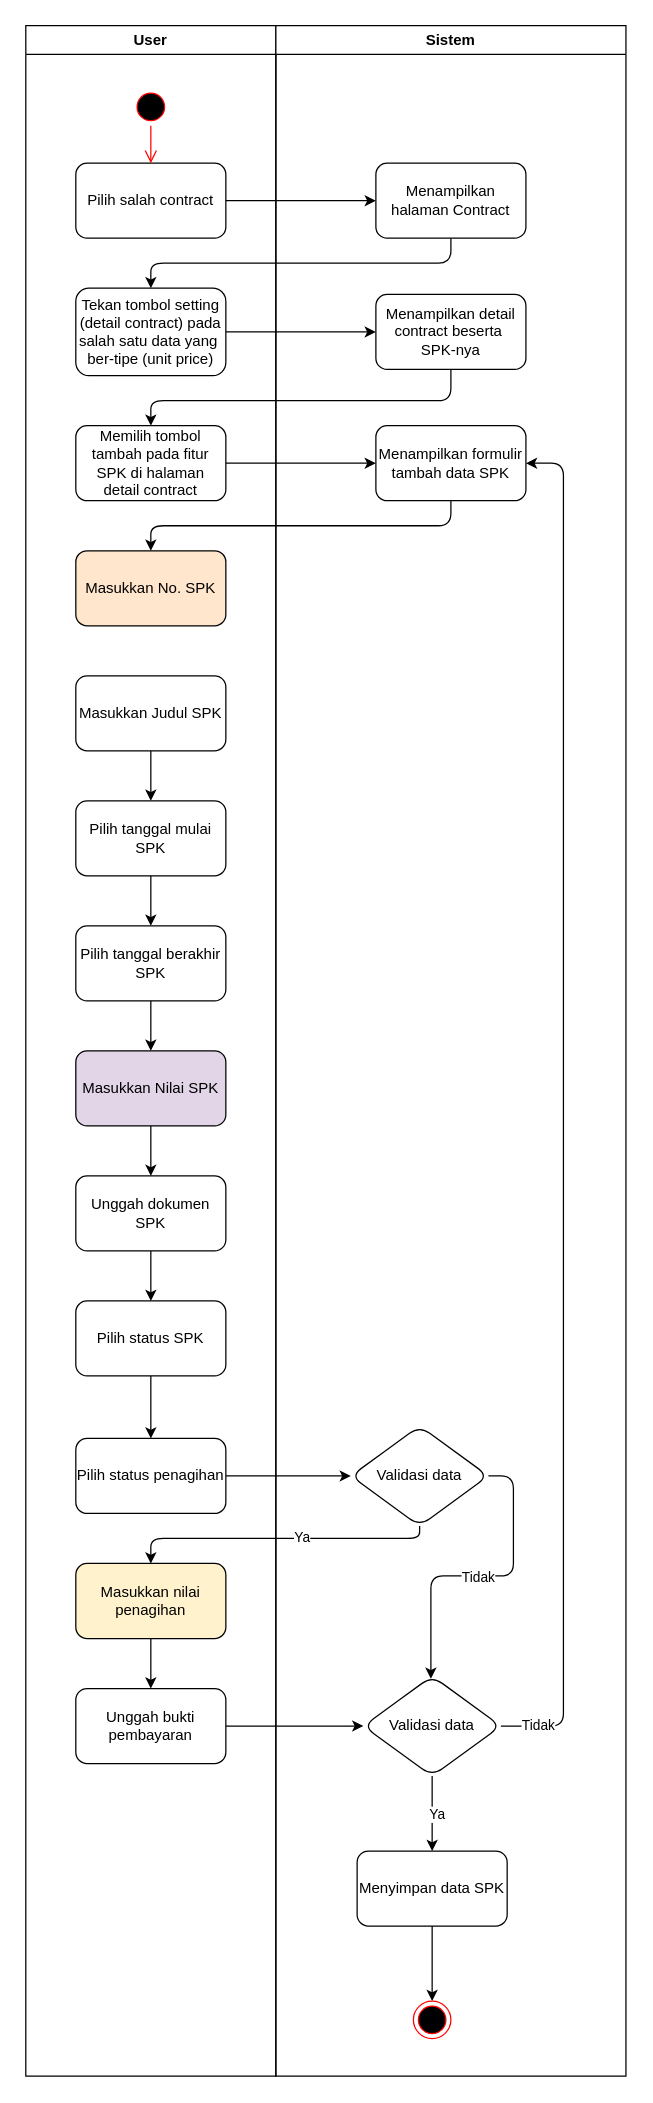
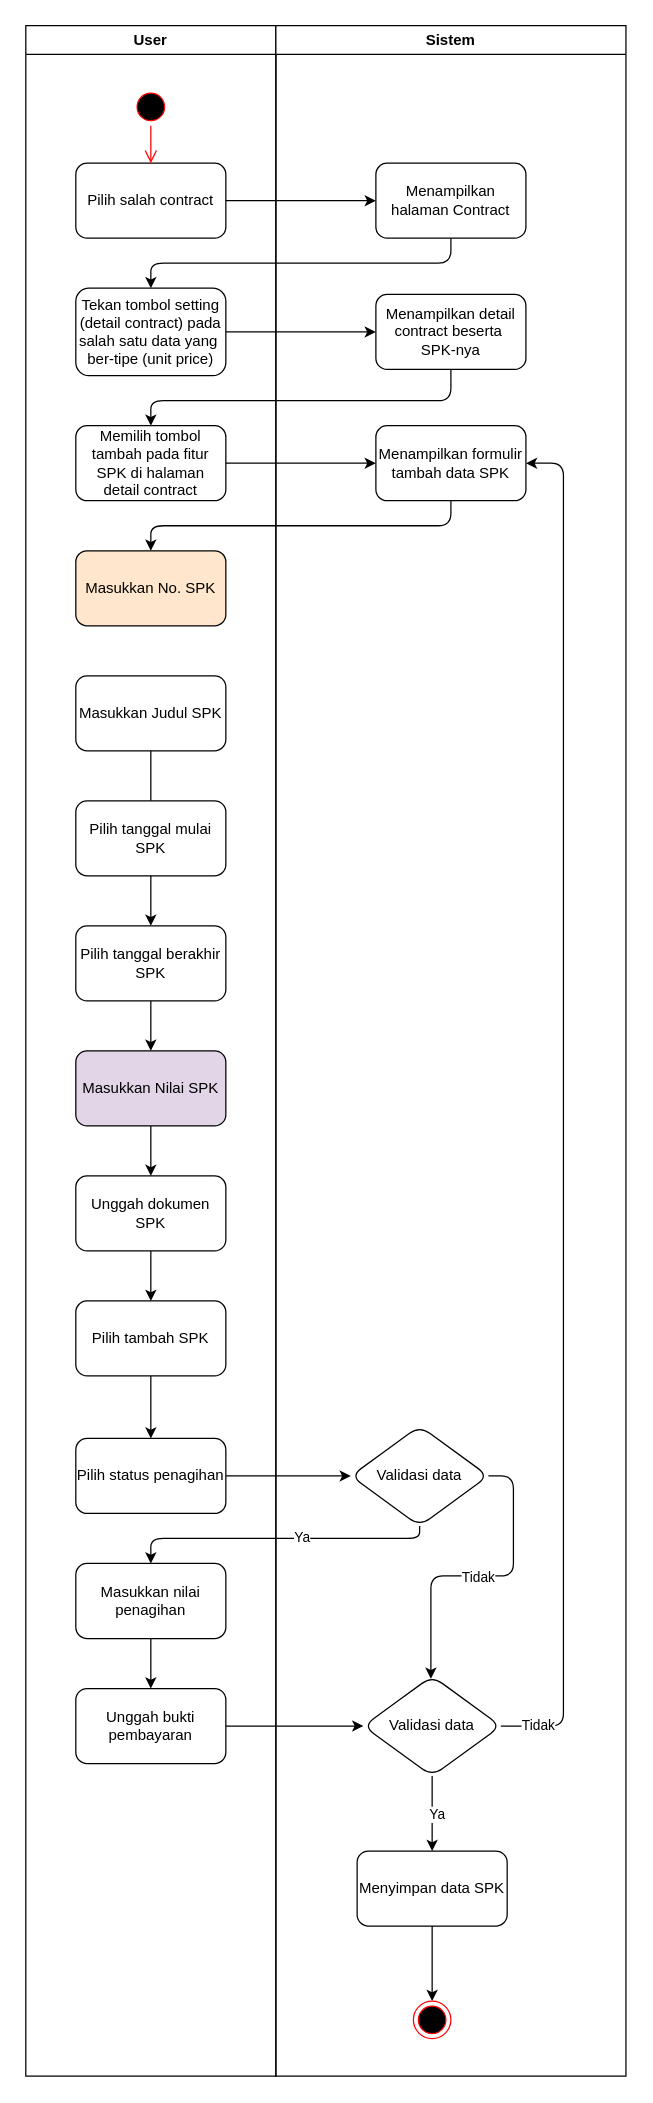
edge "Masukkan Judul SPK" -> "Pilih tanggal mulai SPK": arrowhead classic -> none
node "Pilih status SPK": label "Pilih status SPK" -> "Pilih tambah SPK"
node "Masukkan nilai penagihan": fillcolor #fff2cc -> #ffffff
